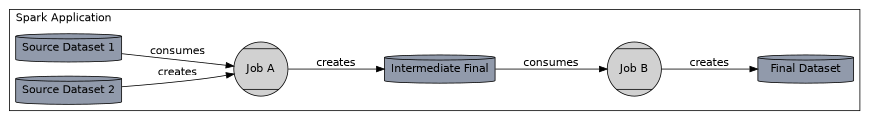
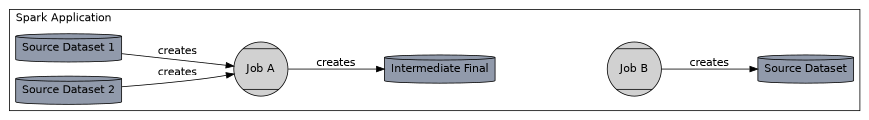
edge "Source Dataset 1" -> "Job A": label "consumes" -> "creates"
edge "Intermediate Final" -> "Job B": removed, label "consumes"
node "Final Dataset": label "Final Dataset" -> "Source Dataset"
